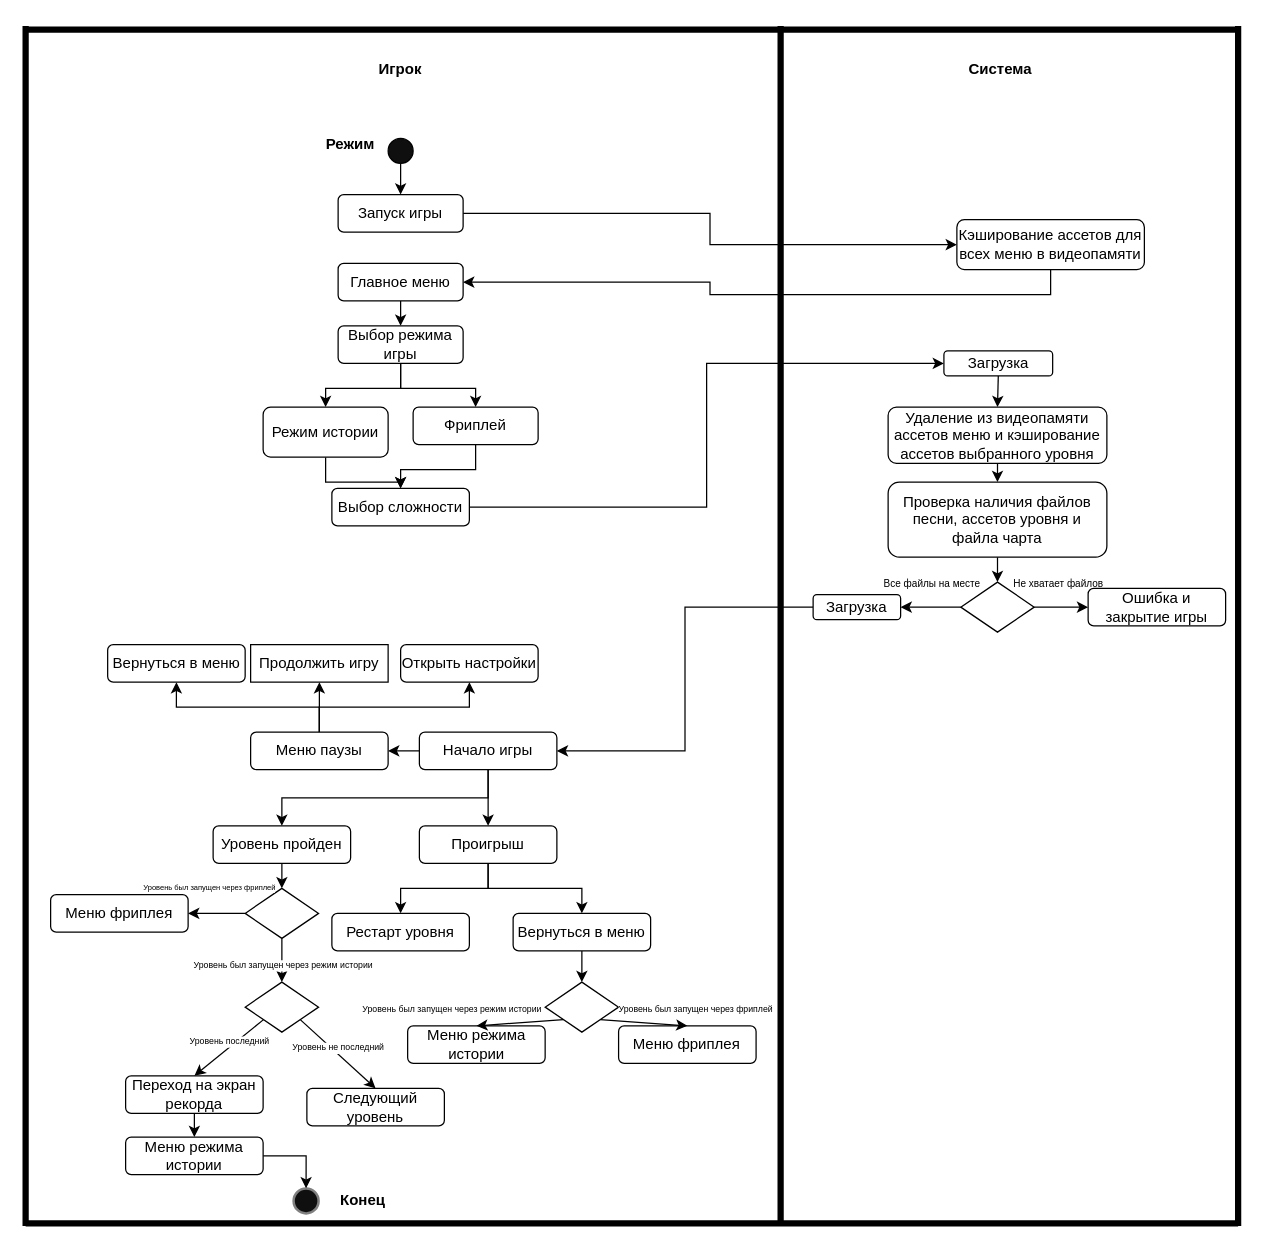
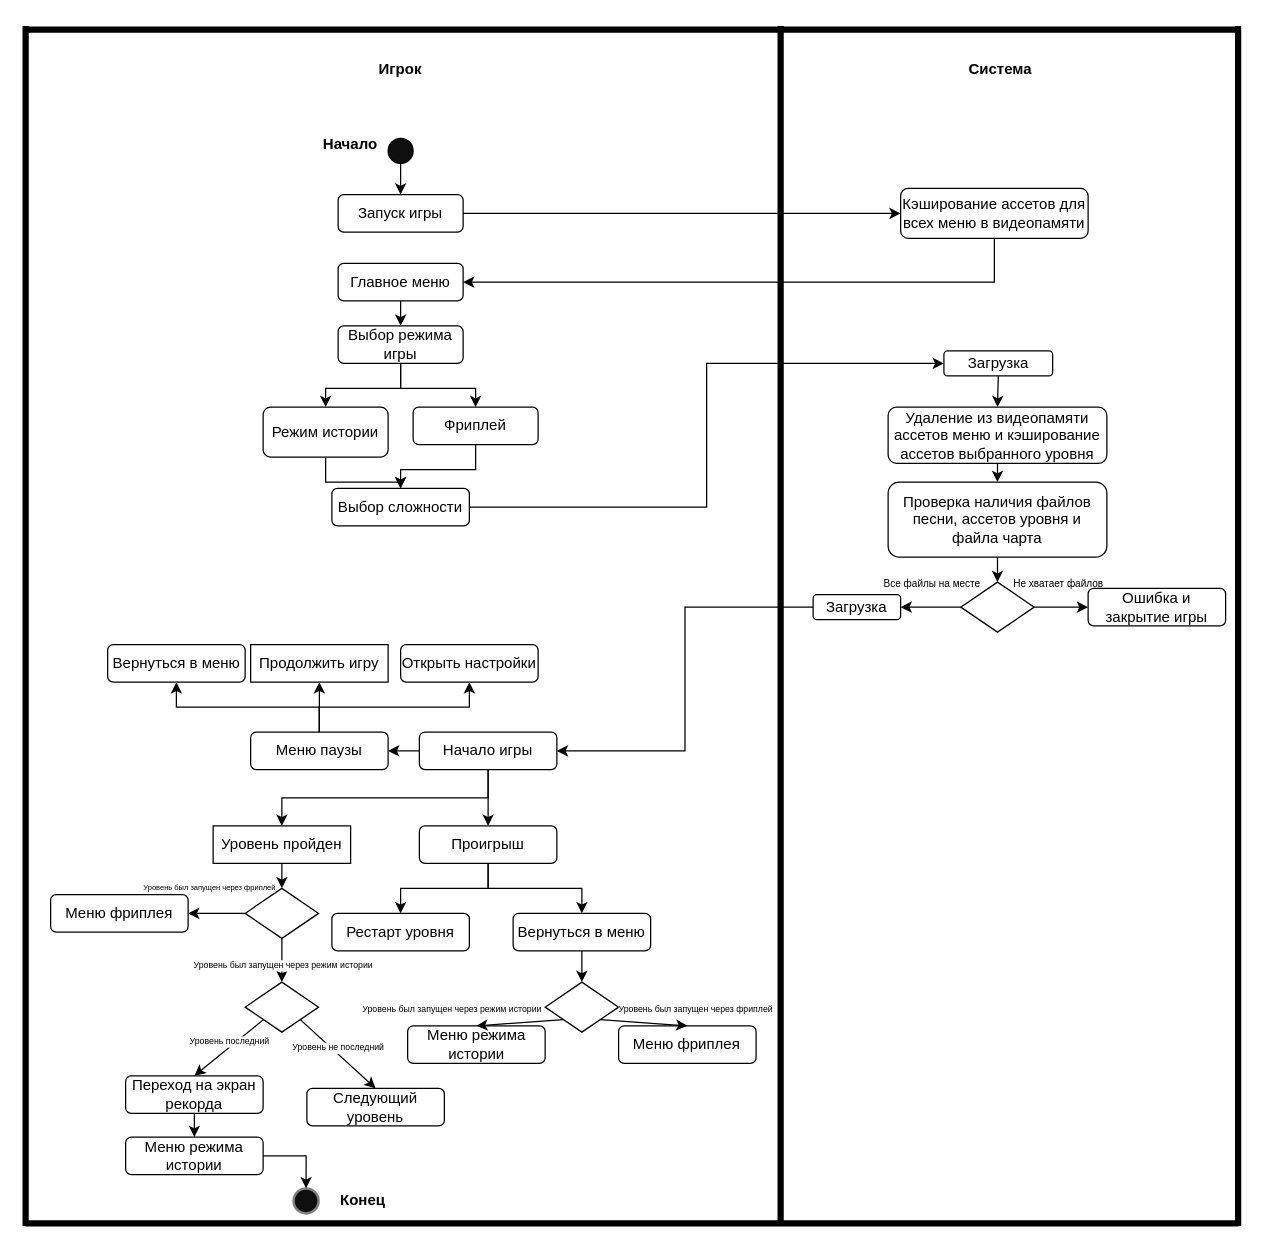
node "Режим": label "Режим" -> "Начало"
node "Кэширование ассетов для всех меню в видеопамяти": moved (1051, 244) -> (994, 213)
node "Уровень пройден": shape rounded rectangle -> rectangle
